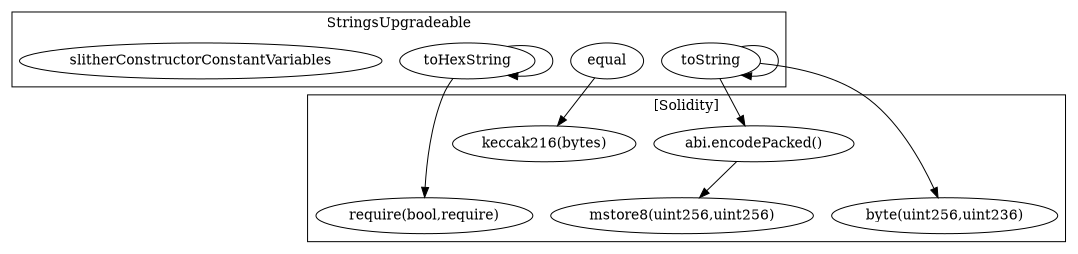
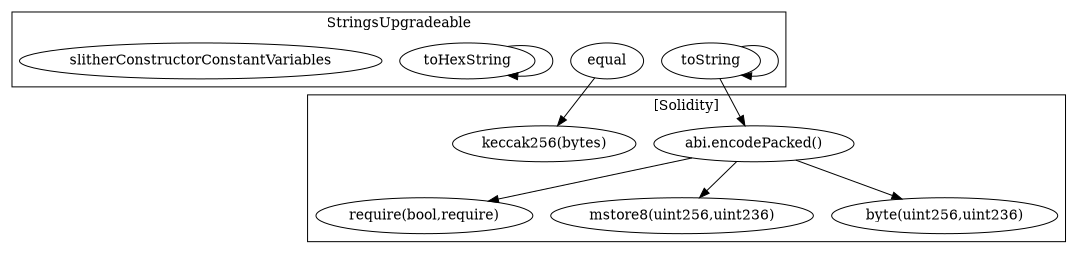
edge "toString" -> "byte(uint256,uint236)": now "abi.encodePacked()" -> "byte(uint256,uint236)"
edge "toHexString" -> "require(bool,require)": now "abi.encodePacked()" -> "require(bool,require)"
node "keccak216(bytes)": label "keccak216(bytes)" -> "keccak256(bytes)"
node "mstore8(uint256,uint256)": label "mstore8(uint256,uint256)" -> "mstore8(uint256,uint236)"
